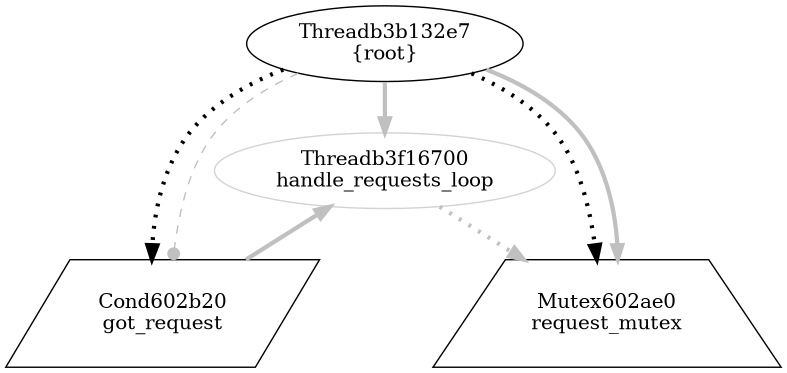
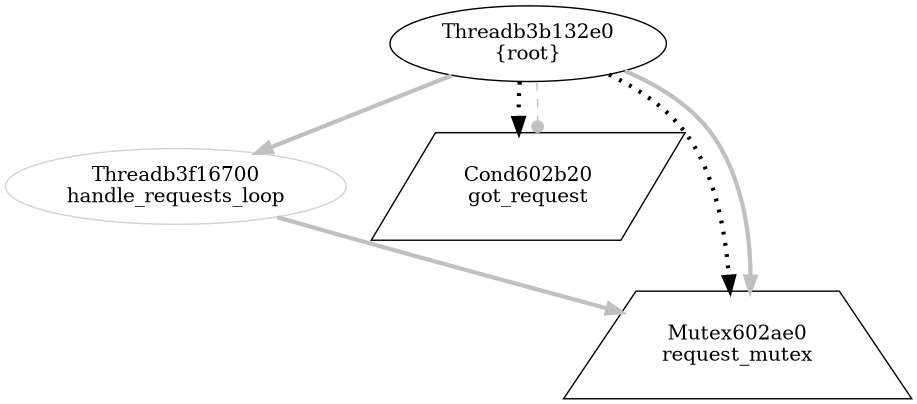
node "Threadb3b132e7 {root}": label "Threadb3b132e7 {root}" -> "Threadb3b132e0 {root}"
edge "Threadb3f16700 handle_requests_loop" -> "Mutex602ae0 request_mutex": style dotted -> solid
edge "Cond602b20 got_request" -> "Threadb3f16700 handle_requests_loop": removed
